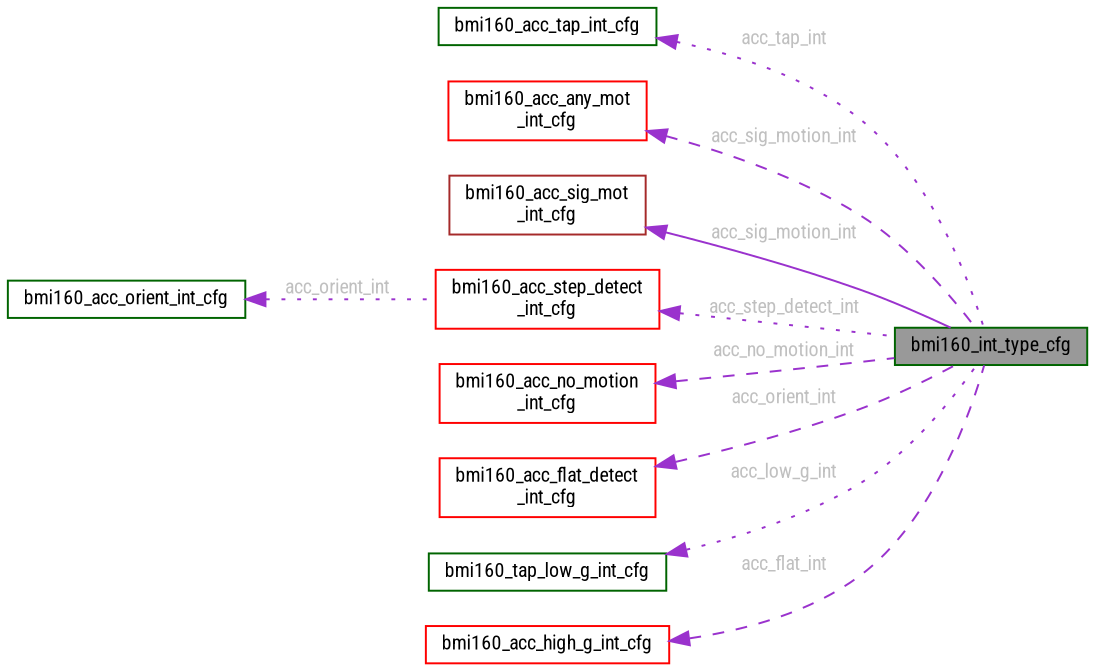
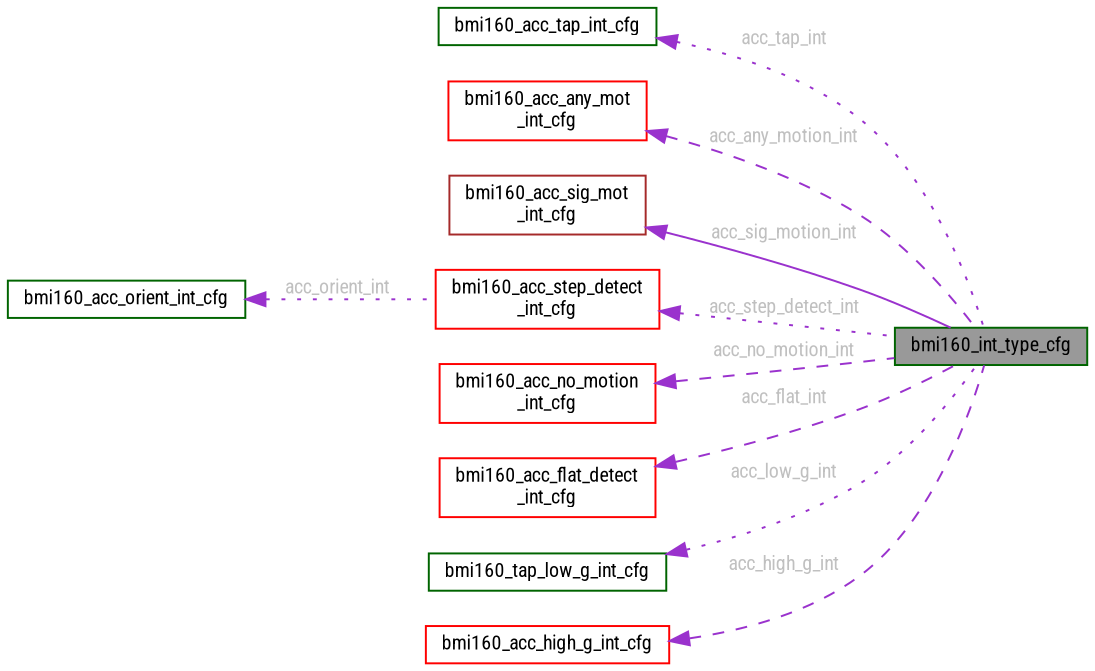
edge "bmi160_int_type_cfg" -> "bmi160_acc_any_mot _int_cfg": label " acc_sig_motion_int" -> " acc_any_motion_int"
edge "bmi160_int_type_cfg" -> "bmi160_acc_flat_detect _int_cfg": label " acc_orient_int" -> " acc_flat_int"
edge "bmi160_int_type_cfg" -> "bmi160_acc_high_g_int_cfg": label " acc_flat_int" -> " acc_high_g_int"
